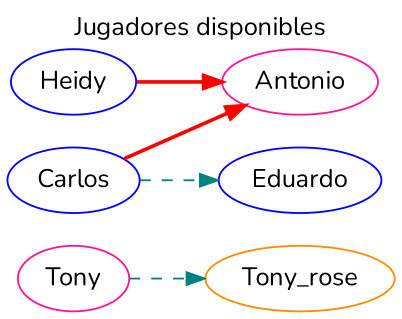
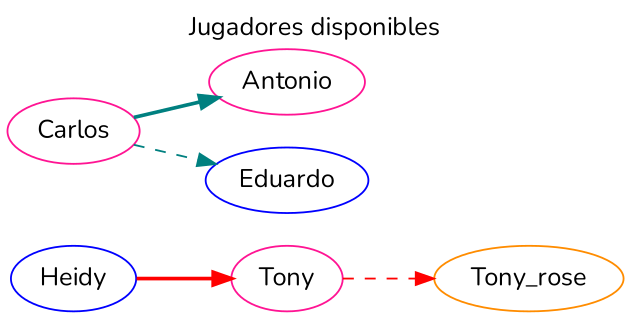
edge "Heidy" -> "Antonio": now "Heidy" -> "Tony"
edge "Carlos" -> "Antonio": color red -> teal
node "Carlos": color blue -> deeppink
edge "Tony" -> "Tony_rose": color teal -> red
